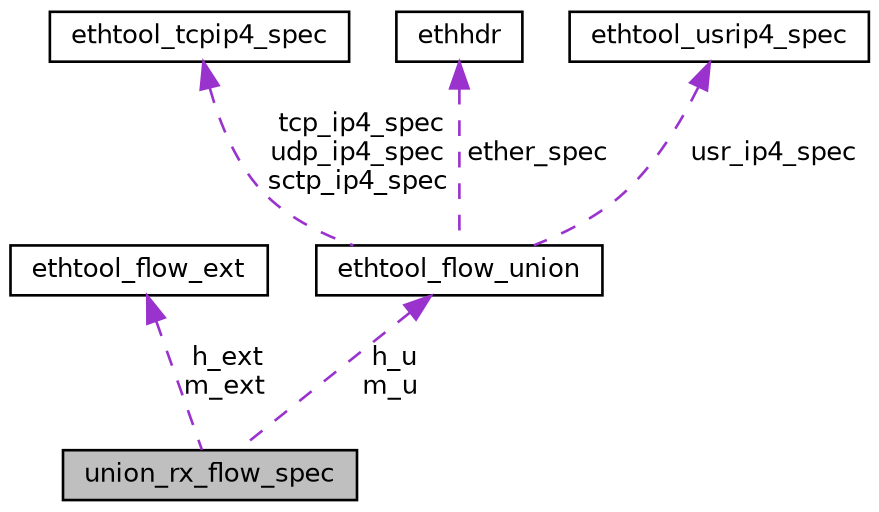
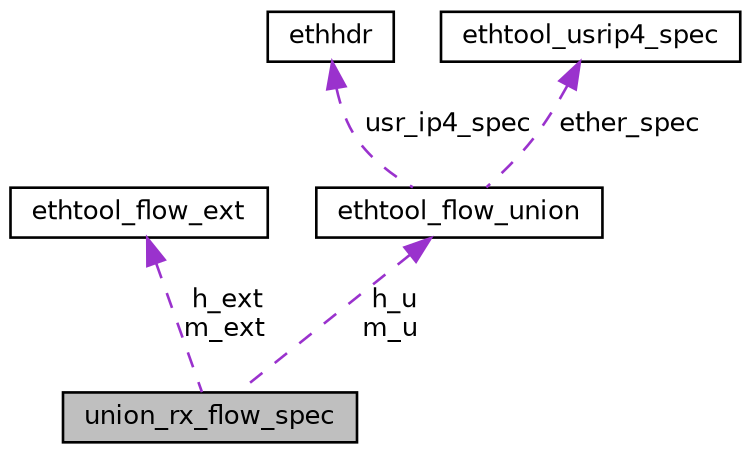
node "ethtool_tcpip4_spec": removed
edge "ethtool_flow_union" -> "ethhdr": label " ether_spec" -> " usr_ip4_spec"
edge "ethtool_flow_union" -> "ethtool_usrip4_spec": label " usr_ip4_spec" -> " ether_spec"
